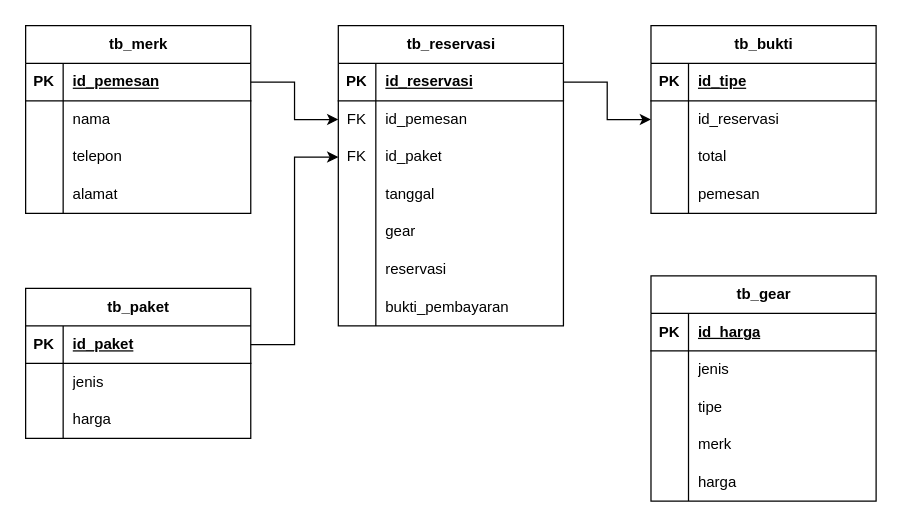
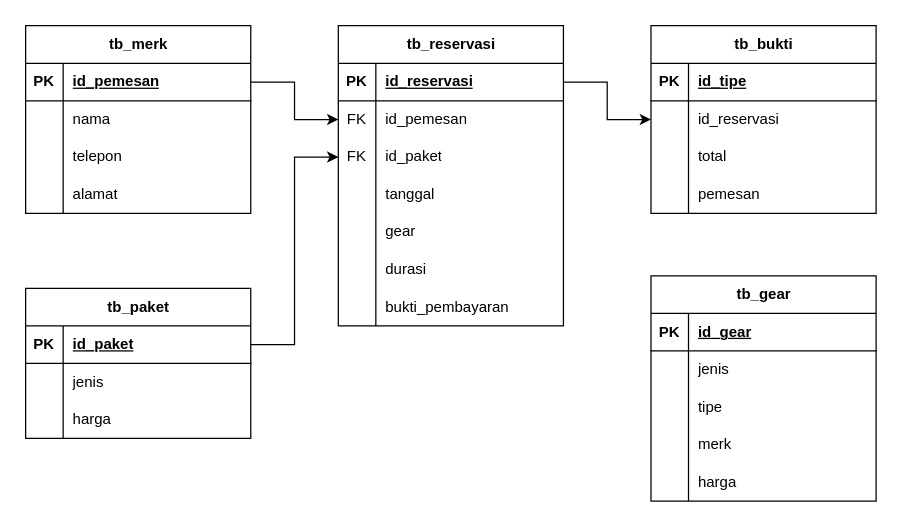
node "reservasi": label "reservasi" -> "durasi"
node "id_harga": label "id_harga" -> "id_gear"
